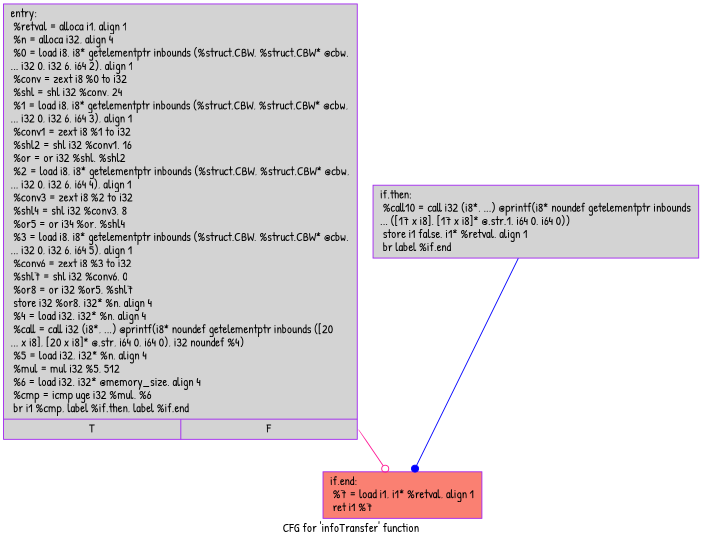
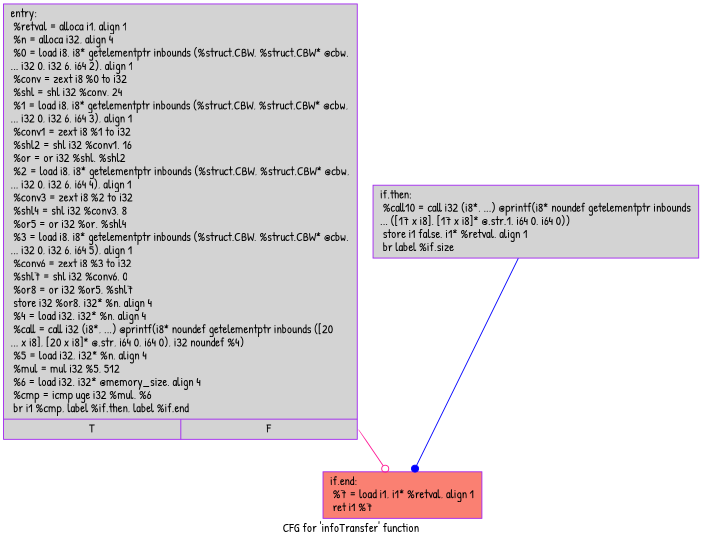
node "entry:": text "%or5 = or i34 %or, %shl4" -> "%or5 = or i32 %or, %shl4"
node "if.then:": text "br label %if.end" -> "br label %if.size"
